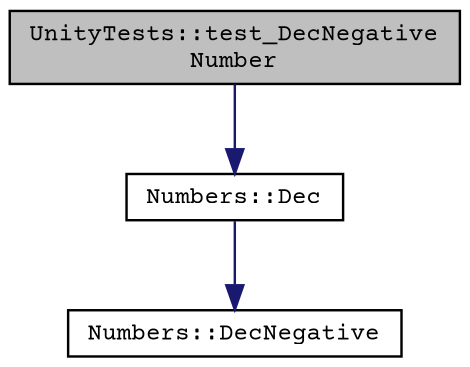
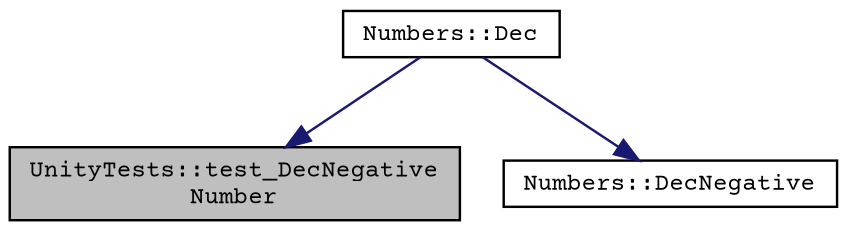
edge "UnityTests::test_DecNegative Number" -> "Numbers::Dec": reversed
